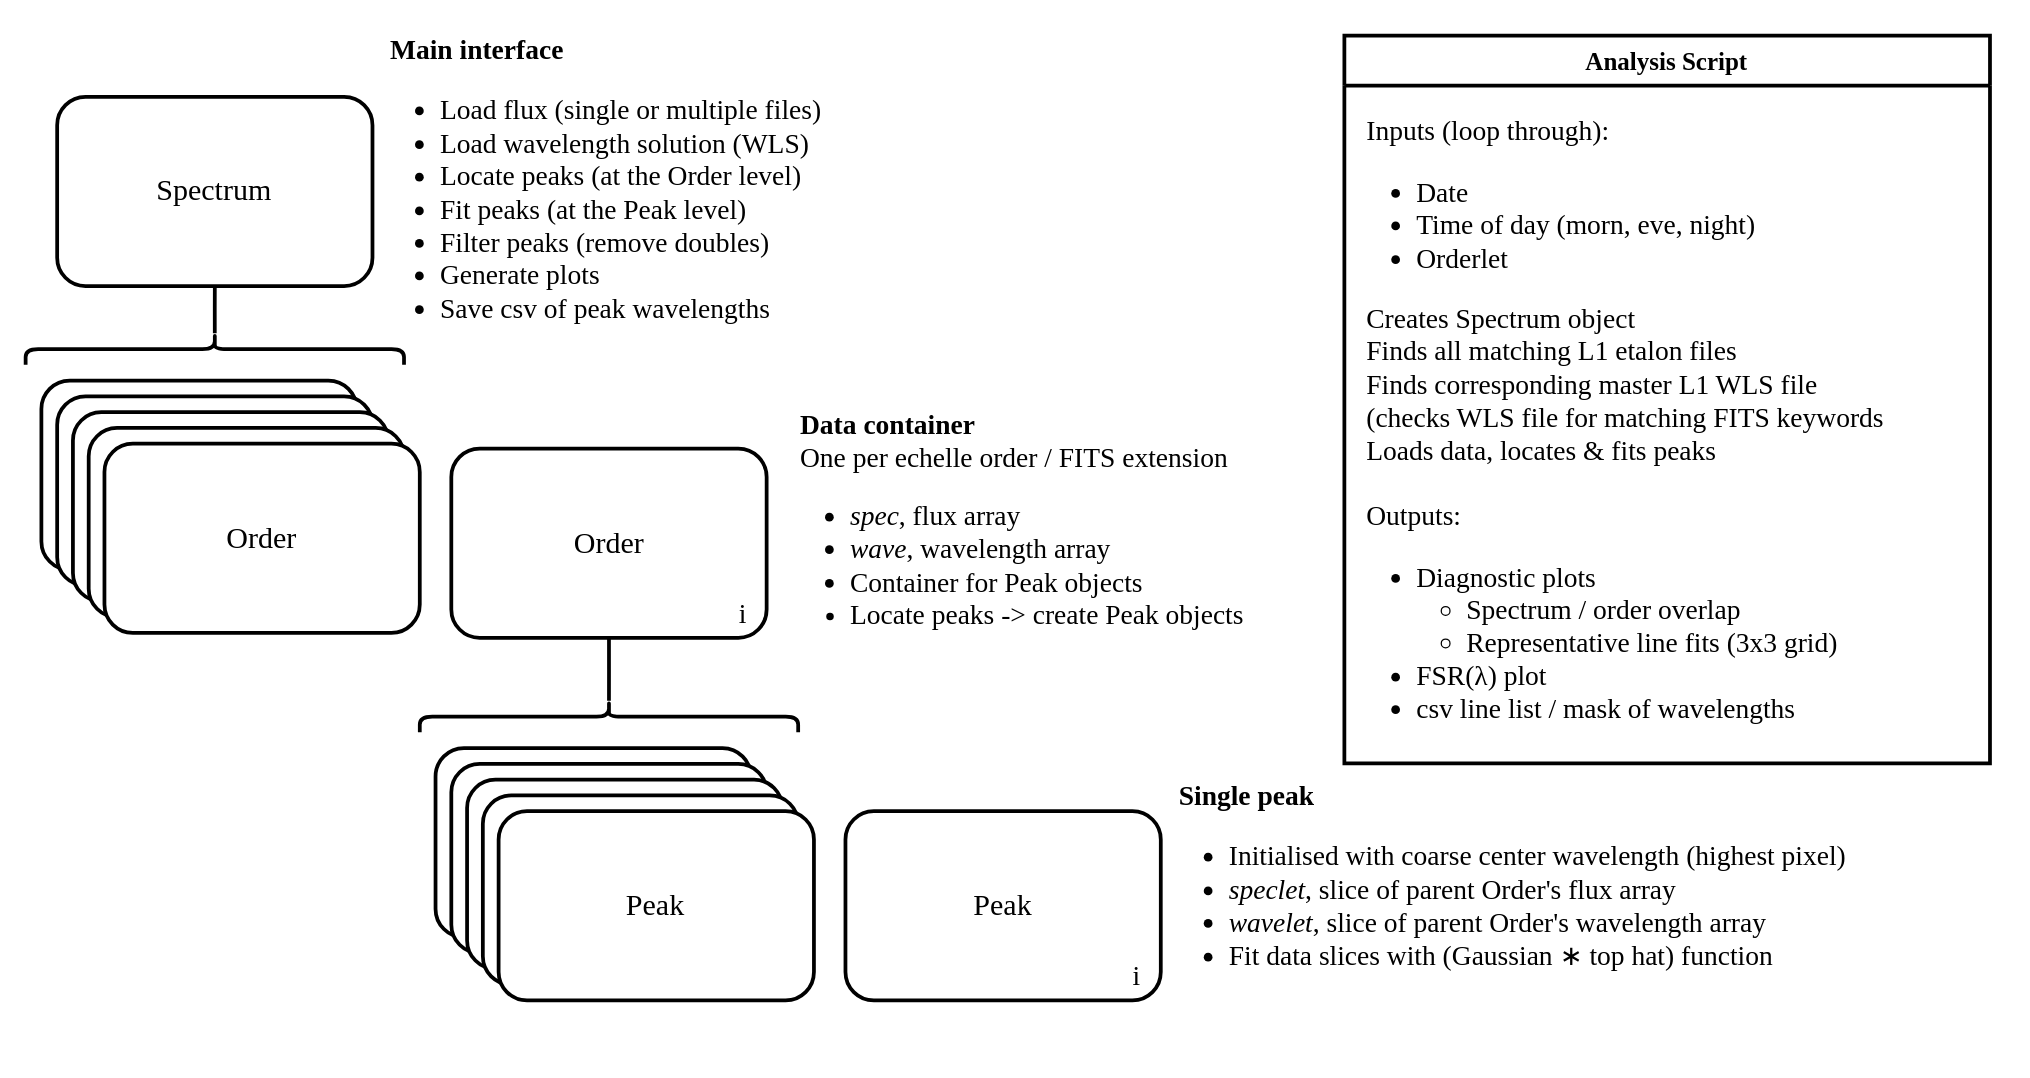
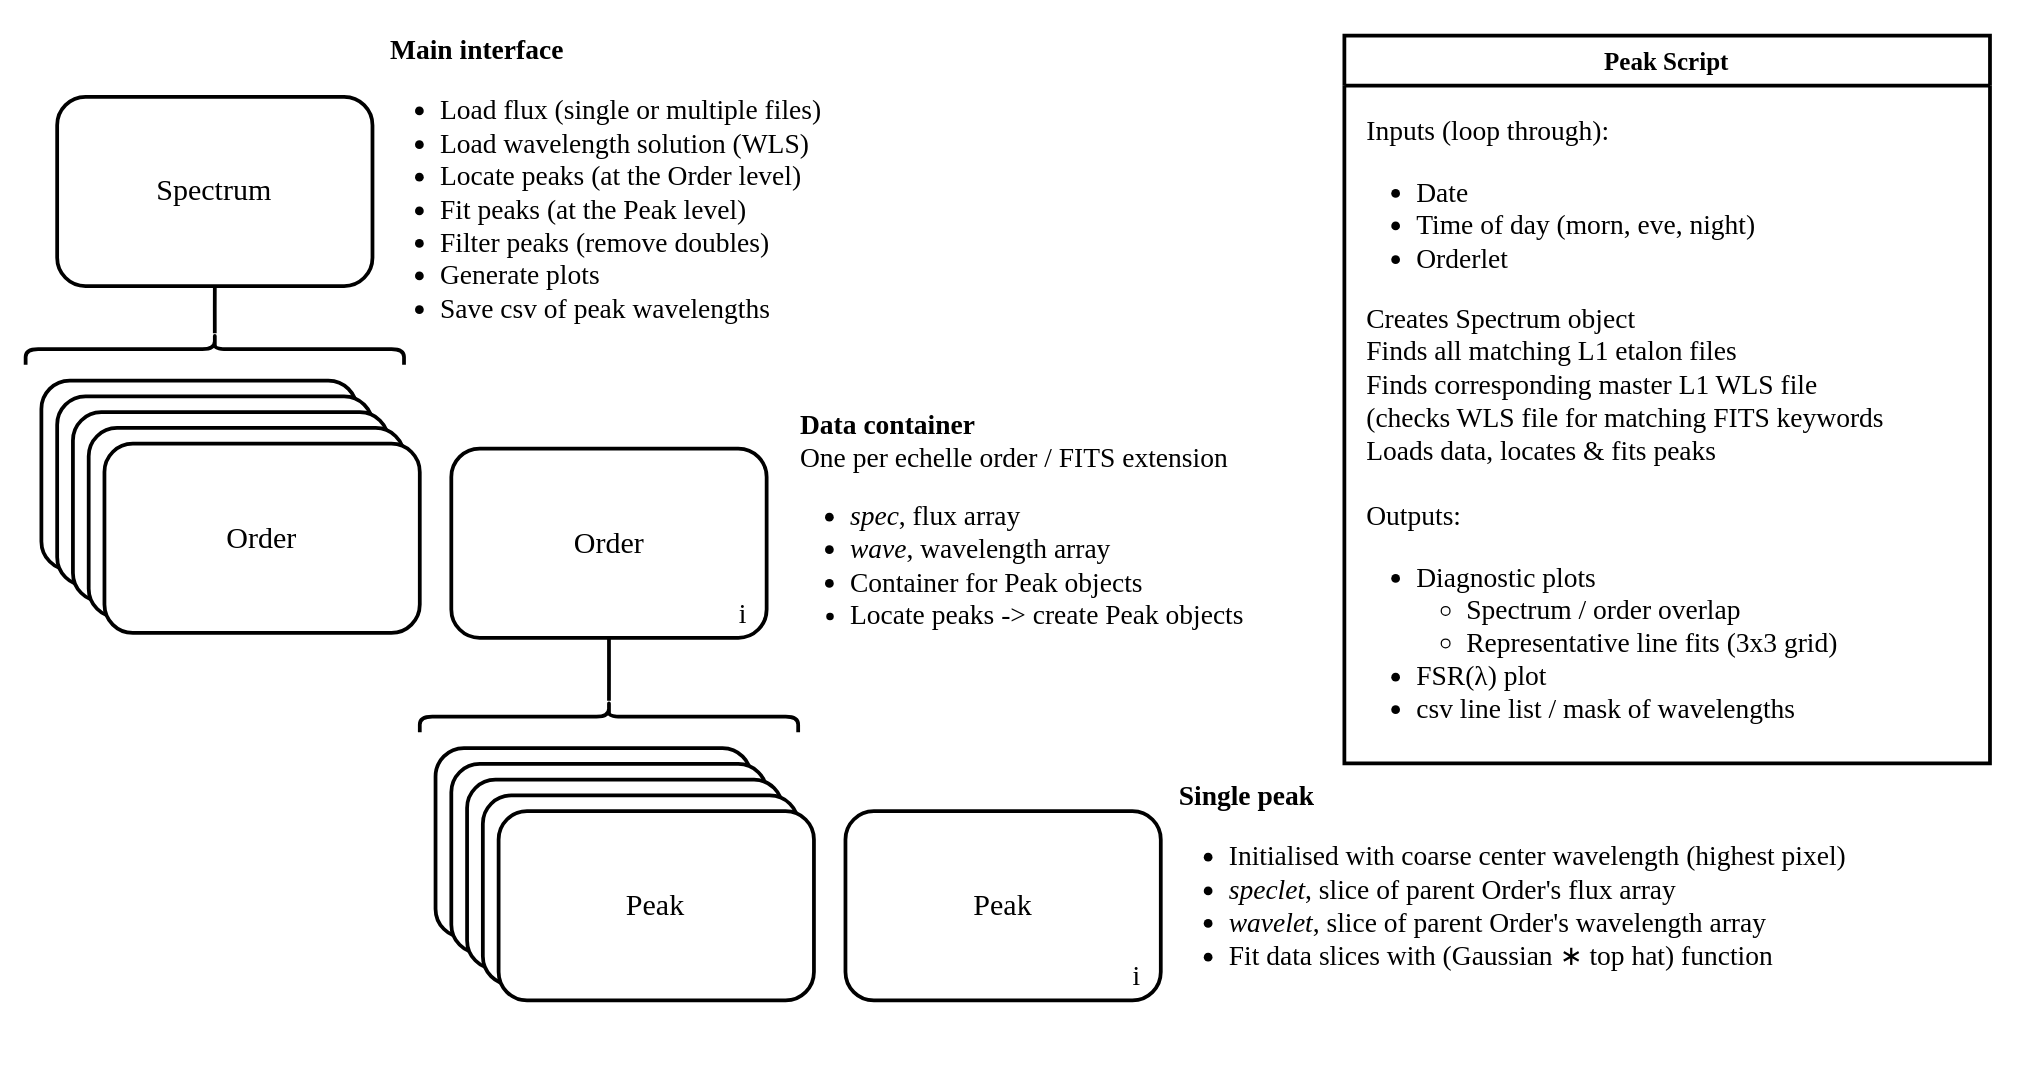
node "Analysis Script": label "Analysis Script" -> "Peak Script"
